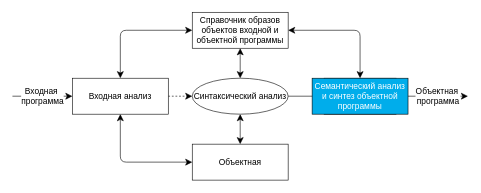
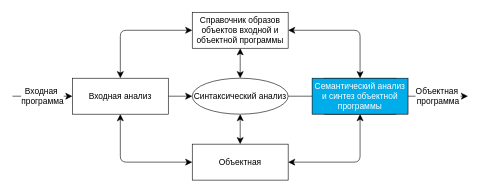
edge "Входная анализ" -> "Синтаксический анализ": style dashed -> solid
edge "Семантический анализ и синтез объектной программы" -- "Объектная": added
